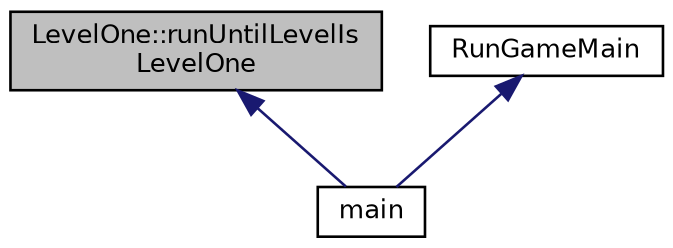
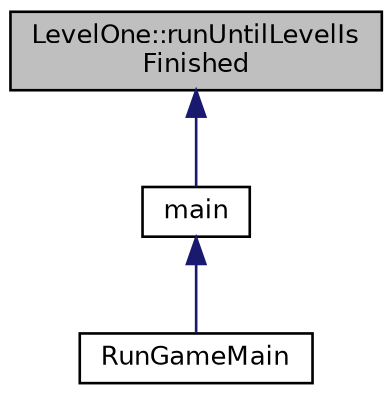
node "LevelOne::runUntilLevelIs LevelOne": label "LevelOne::runUntilLevelIs LevelOne" -> "LevelOne::runUntilLevelIs Finished"
edge "main" -> "RunGameMain": reversed
